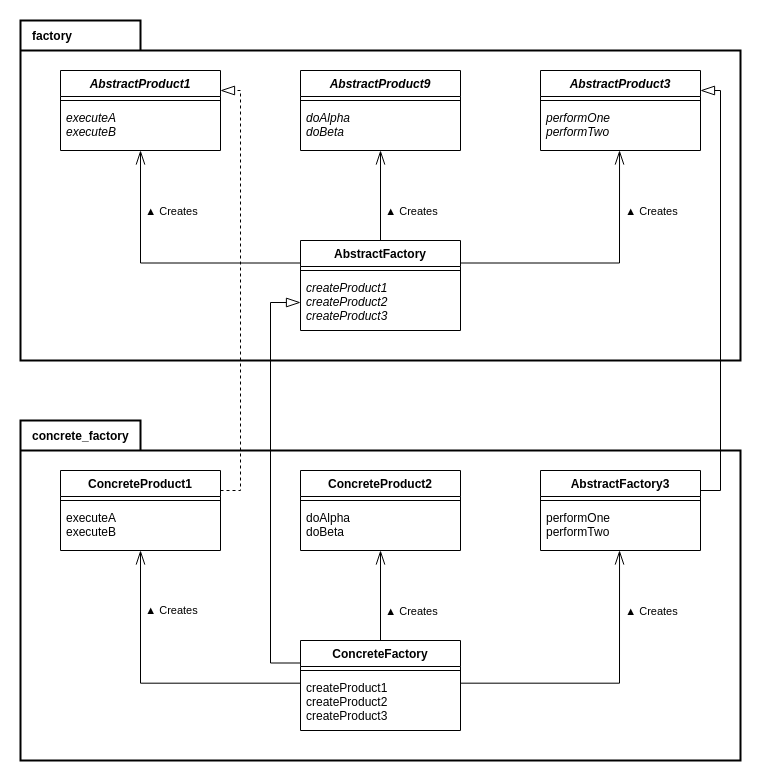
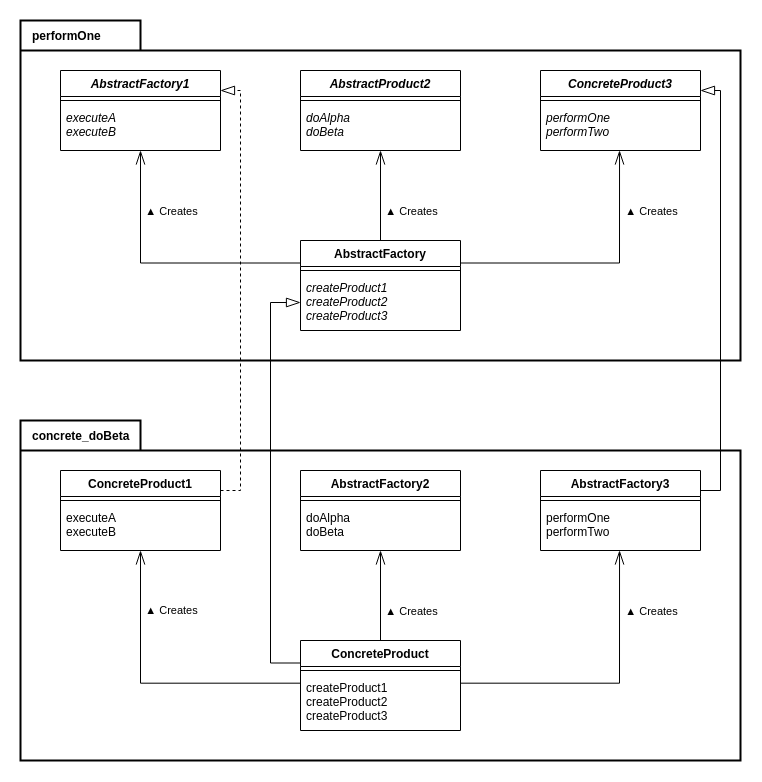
node "factory": label "factory" -> "performOne"
node "AbstractProduct1": label "AbstractProduct1" -> "AbstractFactory1"
node "AbstractProduct9": label "AbstractProduct9" -> "AbstractProduct2"
node "AbstractProduct3": label "AbstractProduct3" -> "ConcreteProduct3"
node "concrete_factory": label "concrete_factory" -> "concrete_doBeta"
node "ConcreteProduct2": label "ConcreteProduct2" -> "AbstractFactory2"
node "ConcreteFactory": label "ConcreteFactory" -> "ConcreteProduct"
